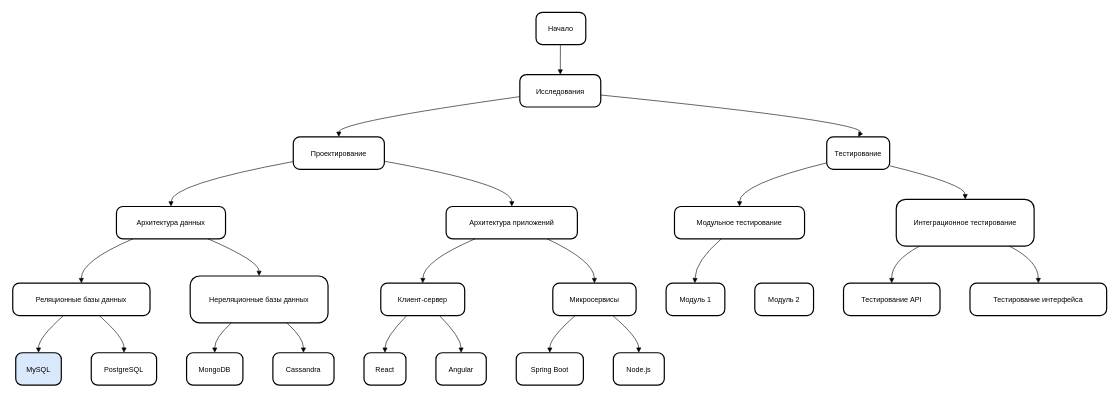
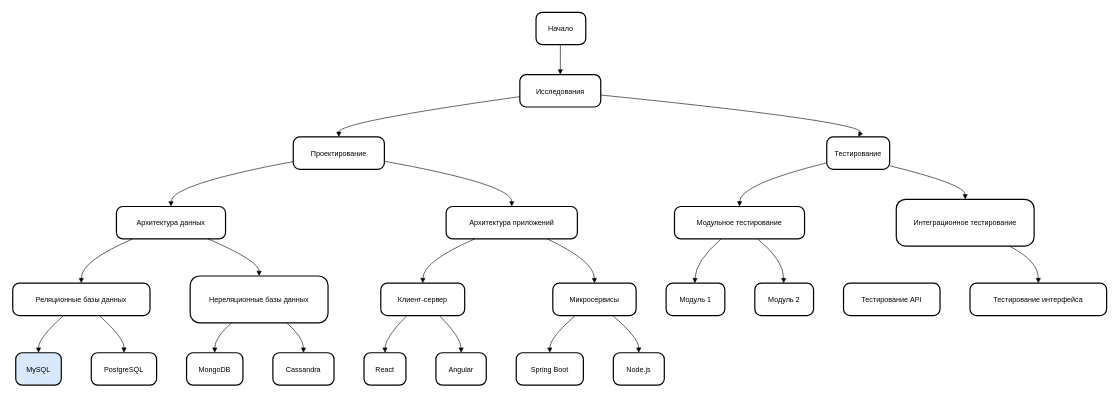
edge "Модульное тестирование" -> "Модуль 2": added
edge "Интеграционное тестирование" -> "Тестирование API": removed
